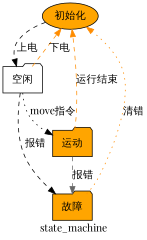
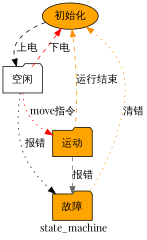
edge "空闲" -> "初始化": color darkorange -> red
edge "空闲" -> "运动": color black -> red
edge "空闲" -> "故障": style dashed -> dotted
